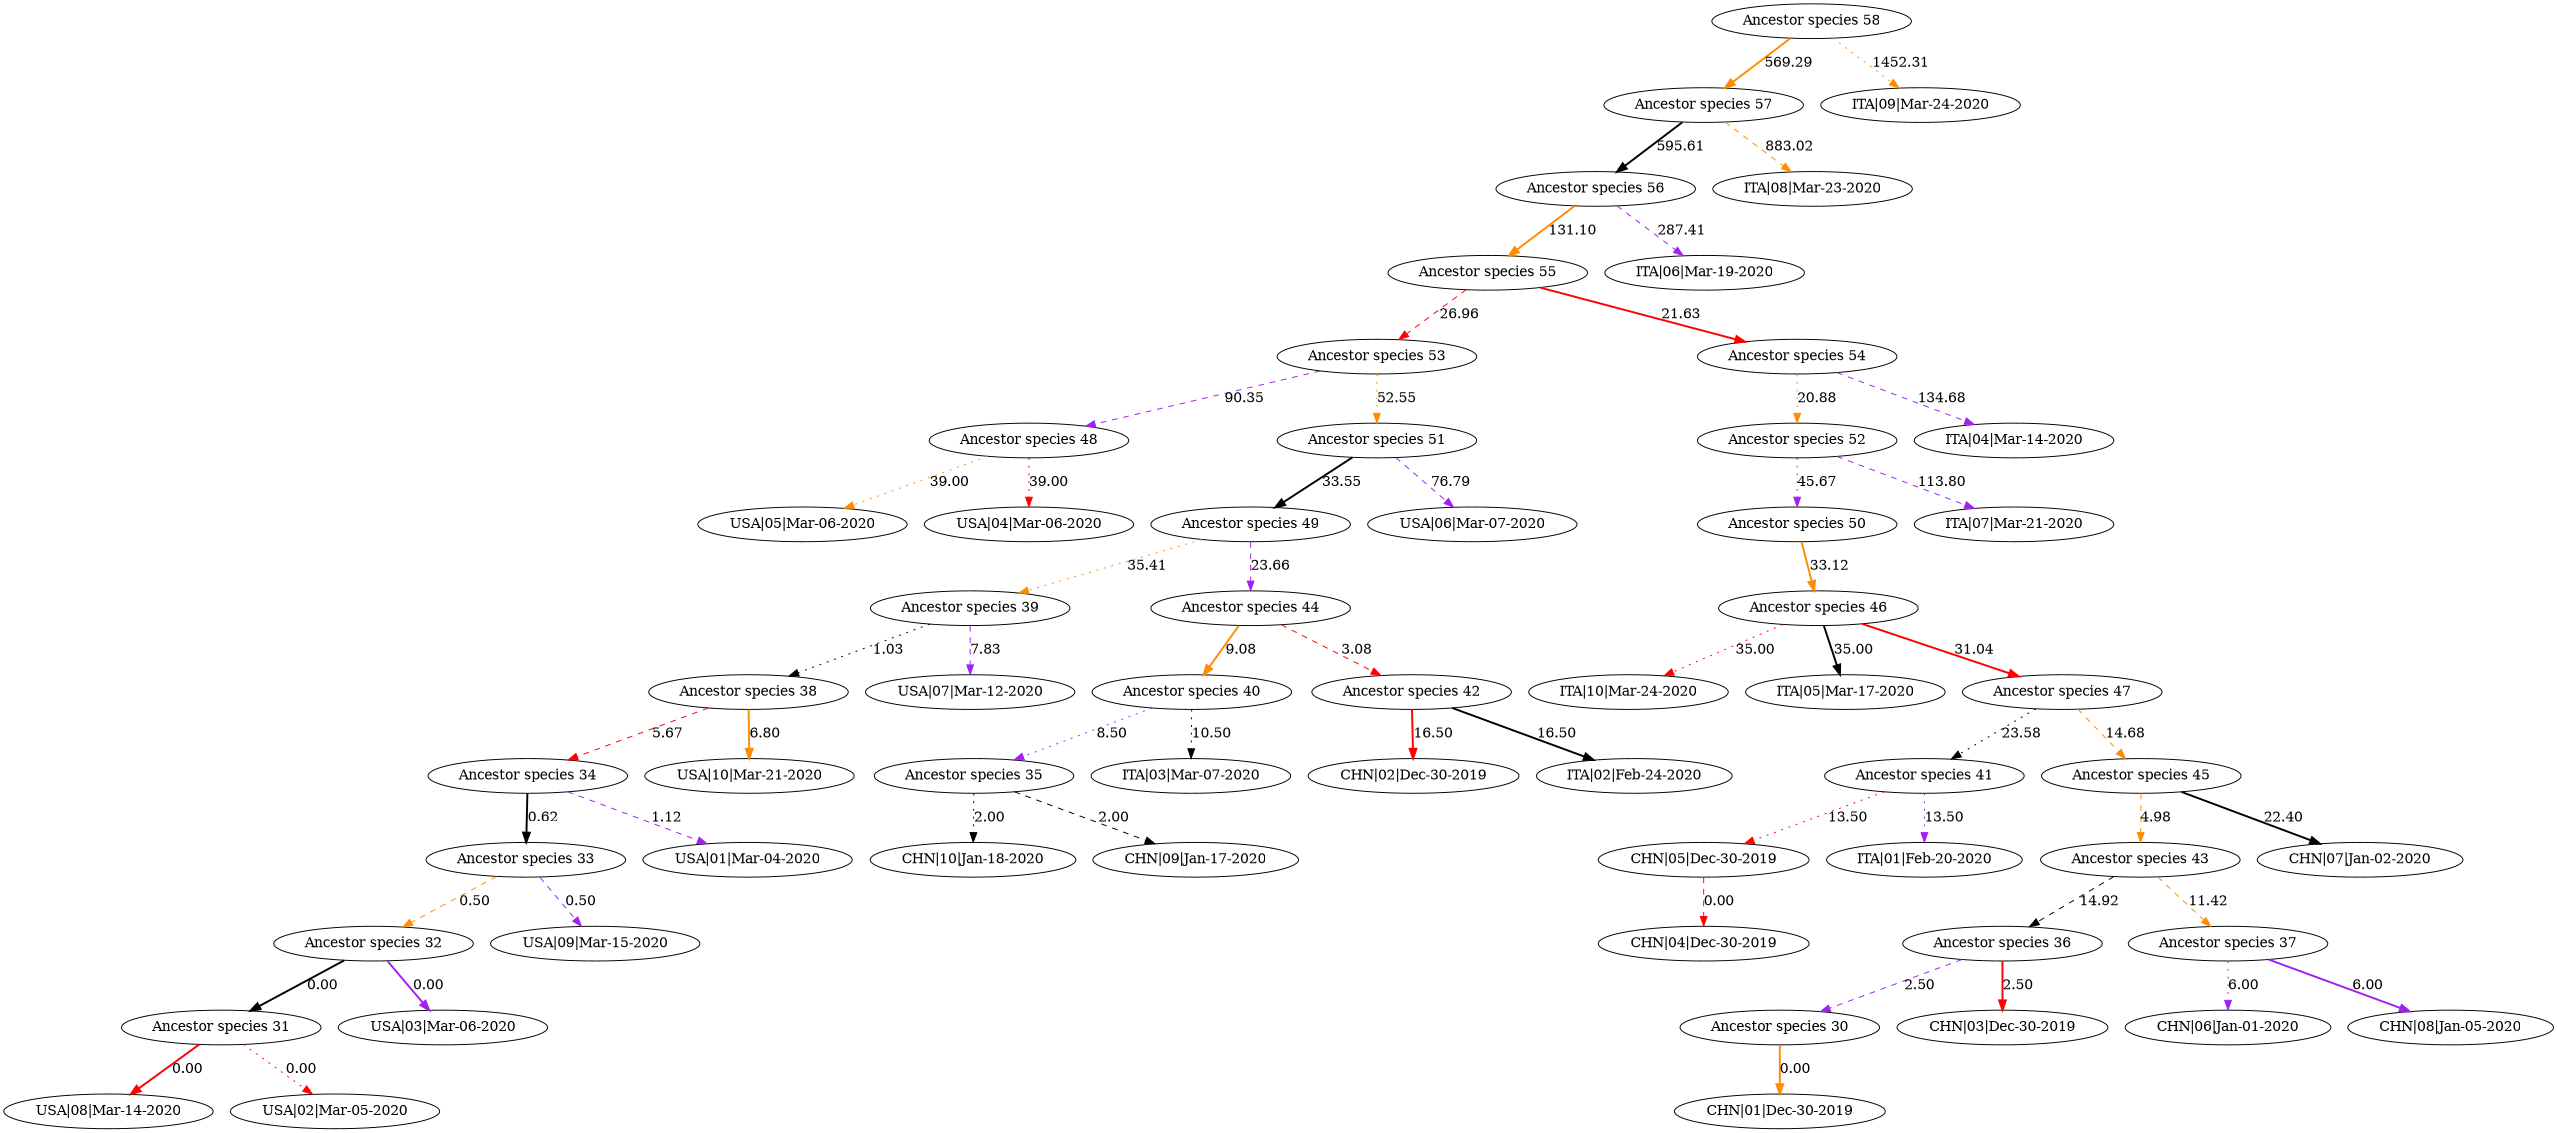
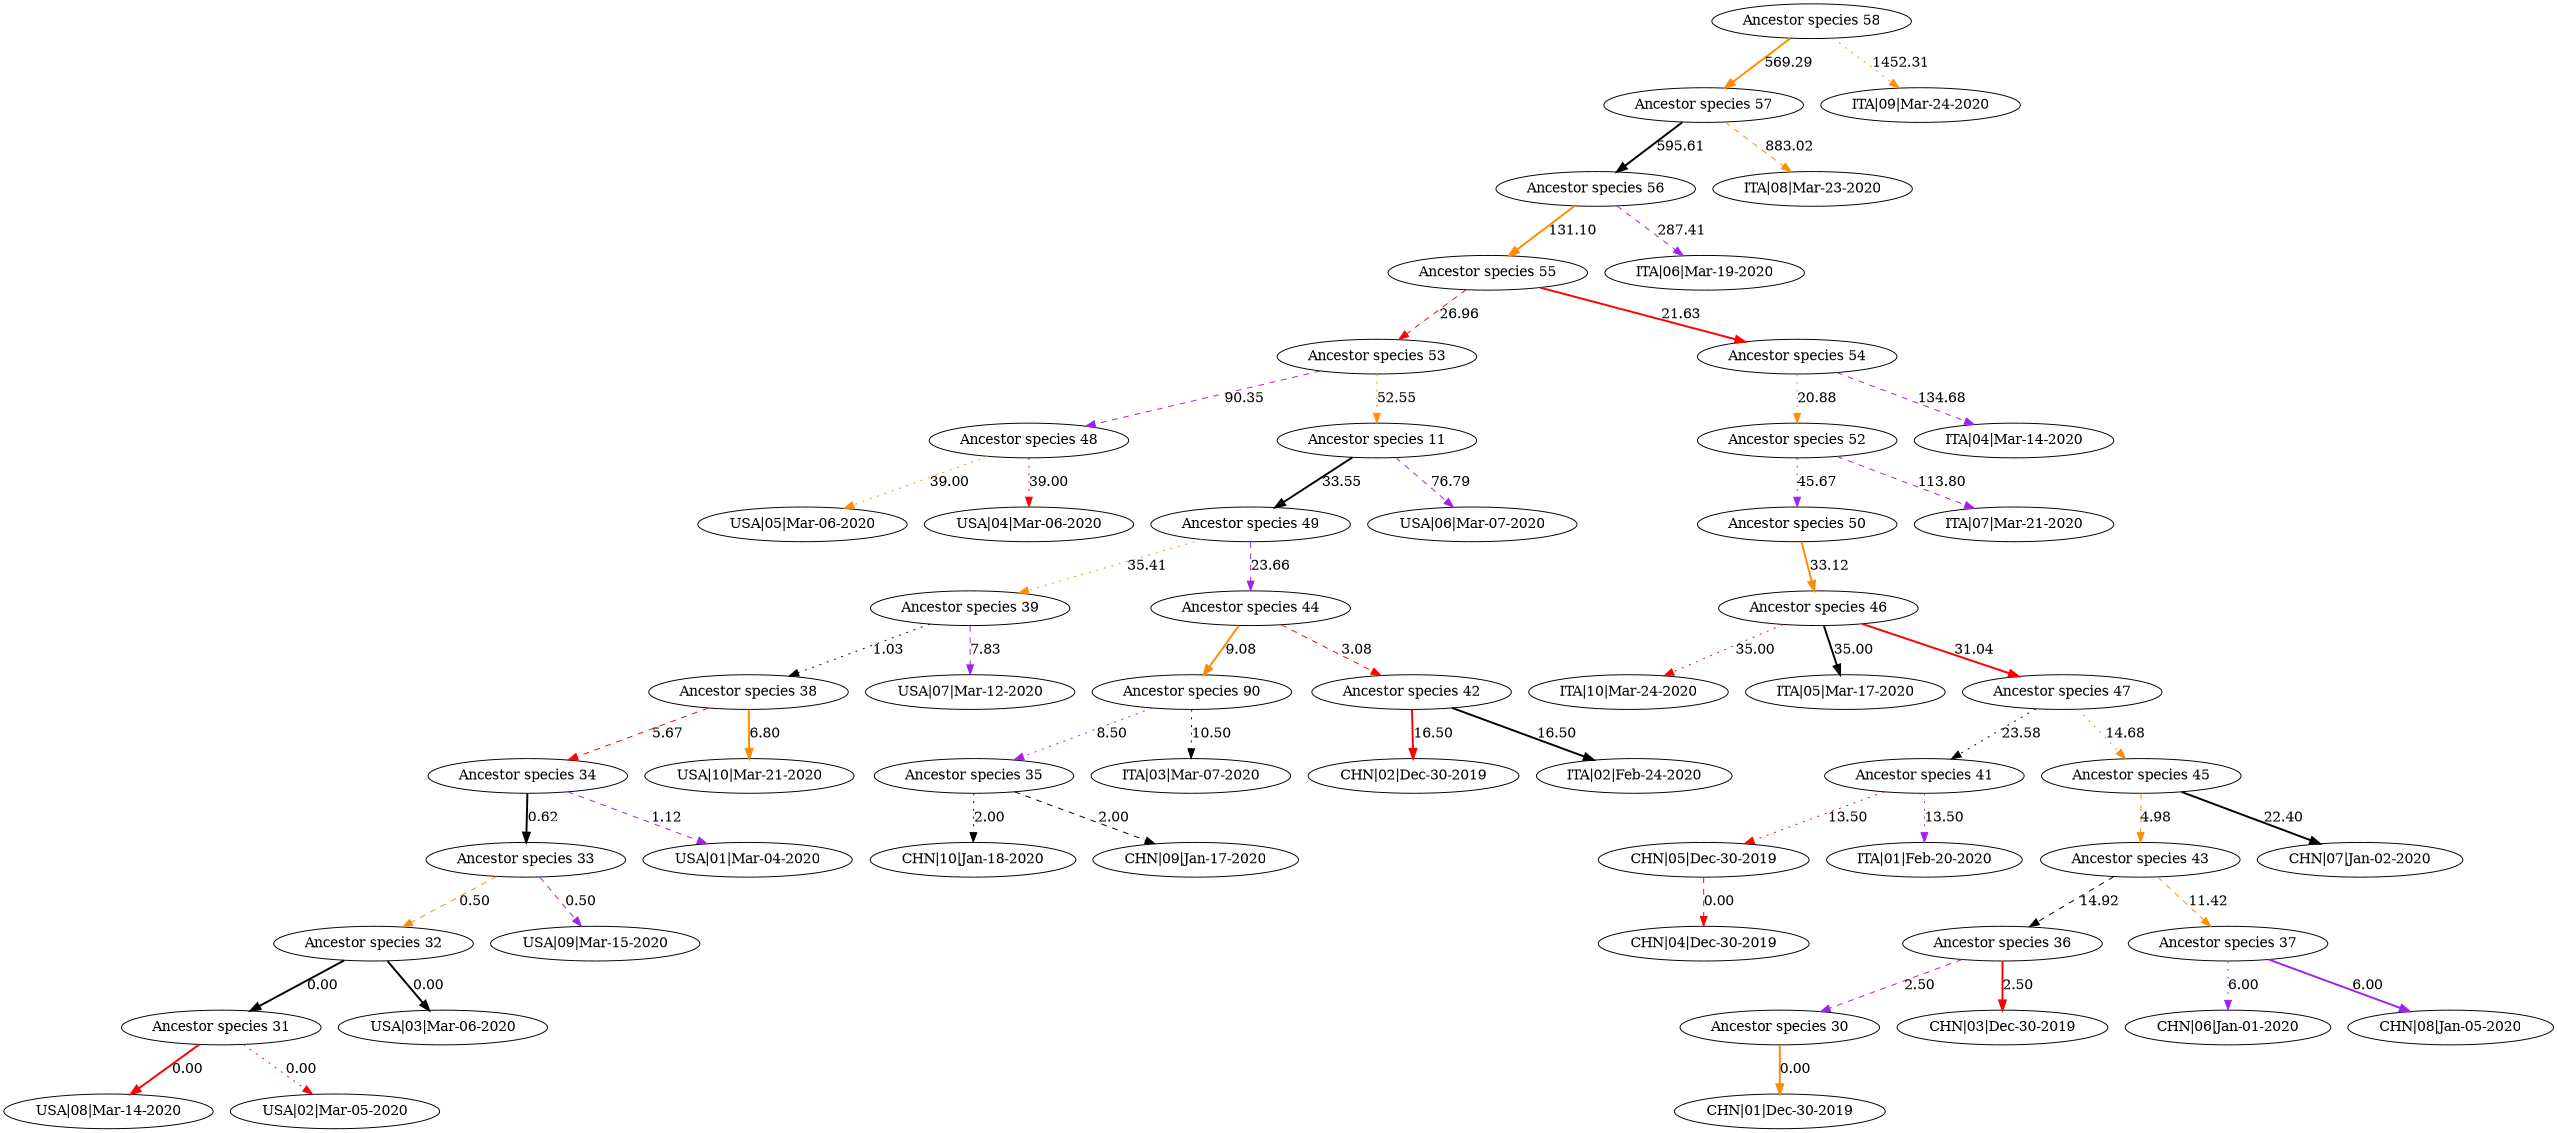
node "Ancestor species 51": label "Ancestor species 51" -> "Ancestor species 11"
node "Ancestor species 40": label "Ancestor species 40" -> "Ancestor species 90"
edge "Ancestor species 47" -> "Ancestor species 45": style dashed -> dotted
edge "Ancestor species 32" -> "USA|03|Mar-06-2020": color purple -> black
